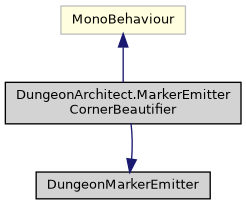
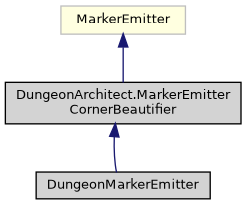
node "MonoBehaviour": label "MonoBehaviour" -> "MarkerEmitter"
edge "DungeonArchitect.MarkerEmitter CornerBeautifier" -> "DungeonMarkerEmitter": reversed
